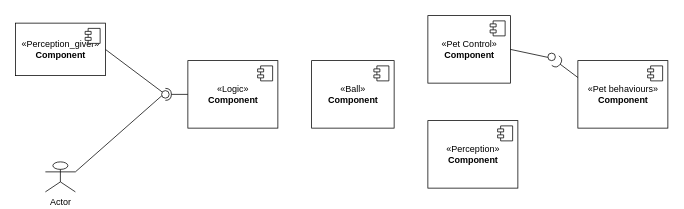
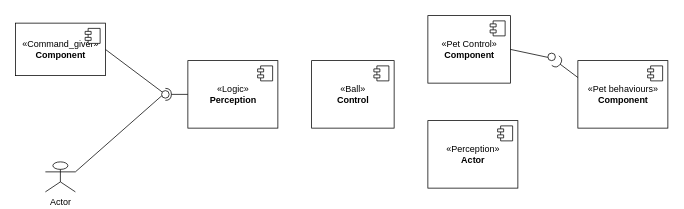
node "«Perception_giver» Component": label "«Perception_giver» Component" -> "«Command_giver» Component"
node "«Logic» Component": label "«Logic» Component" -> "«Logic» Perception"
node "«Ball» Component": label "«Ball» Component" -> "«Ball» Control"
node "«Perception» Component": label "«Perception» Component" -> "«Perception» Actor"
